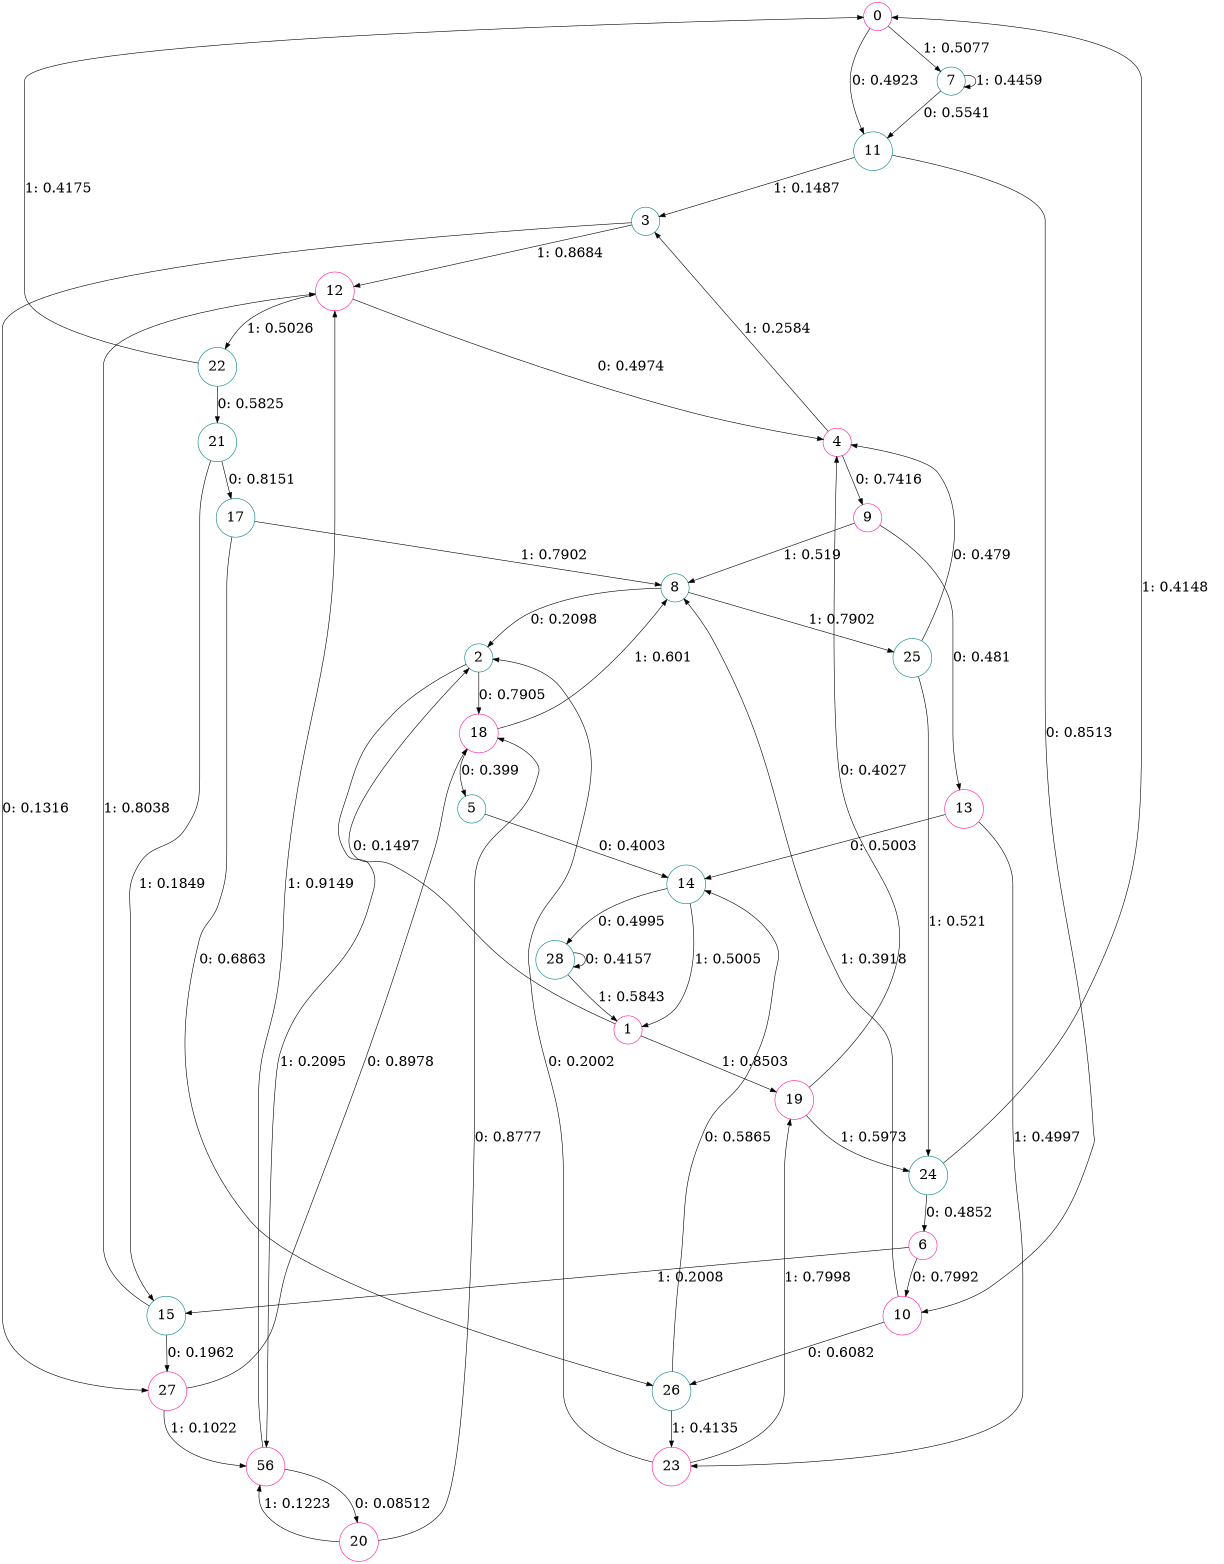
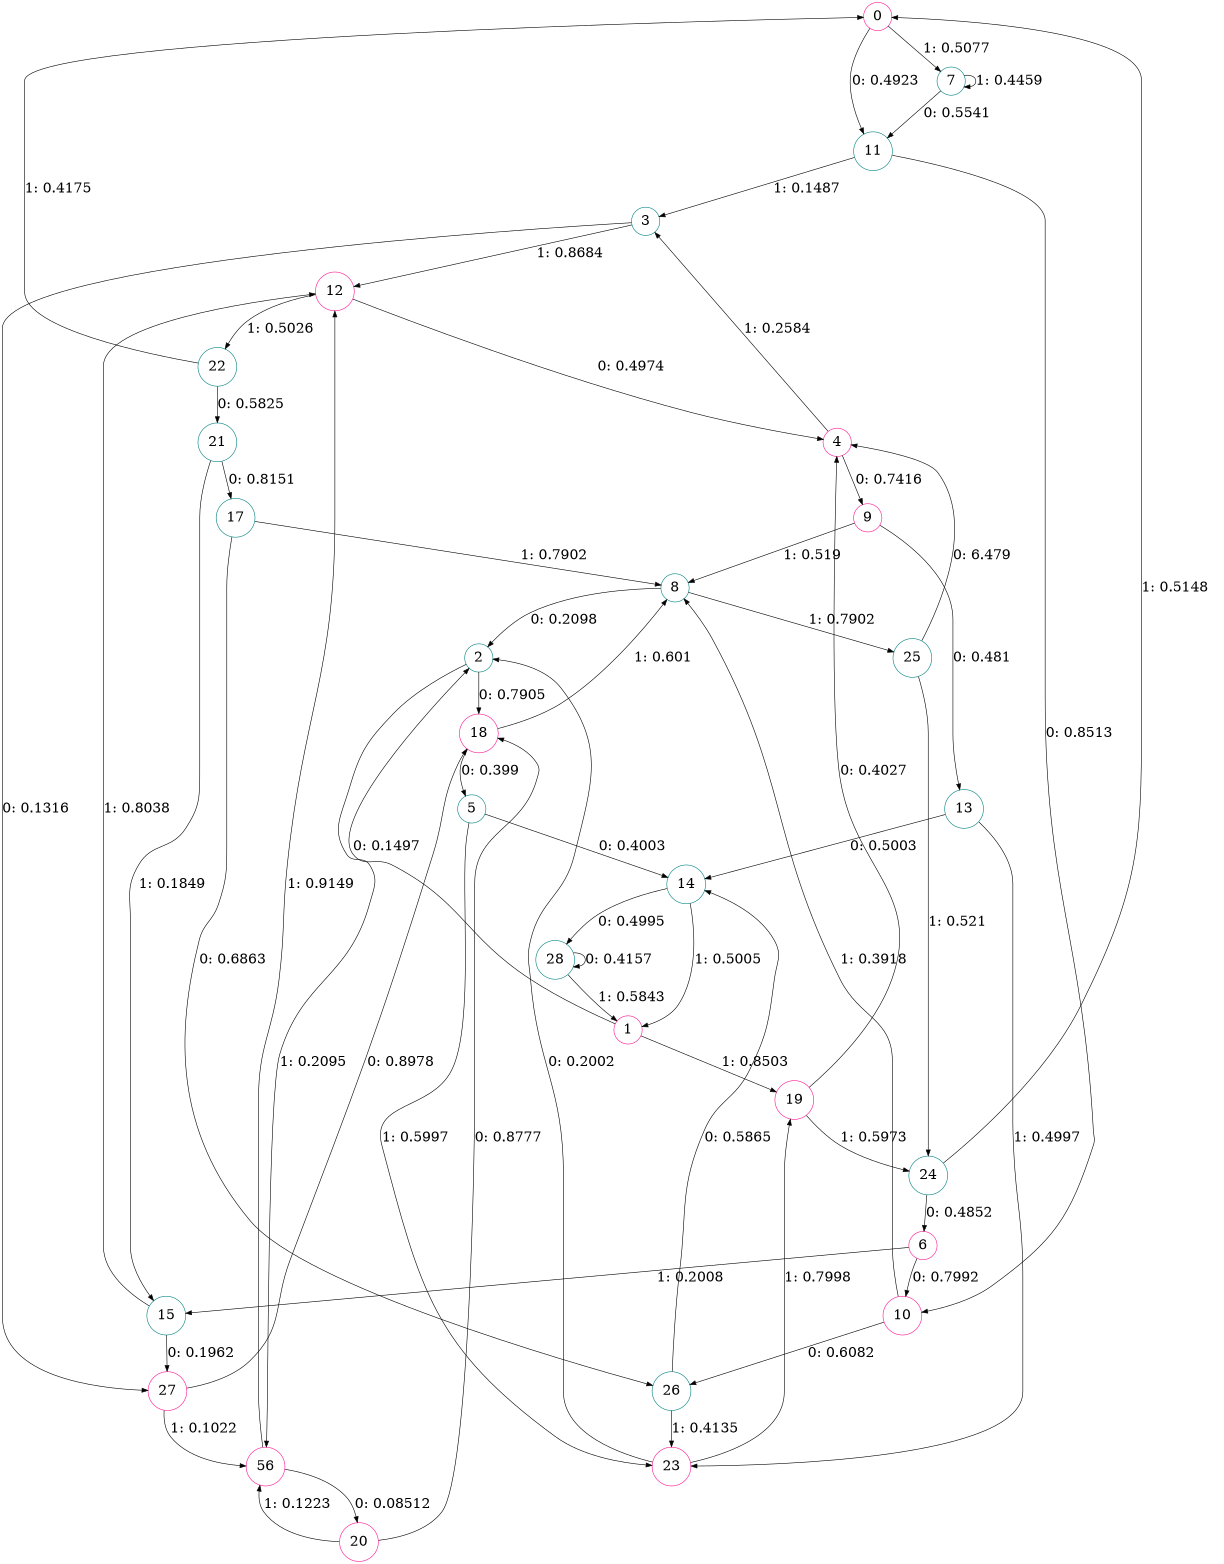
edge "25" -> "4": label "0: 0.479    " -> "0: 6.479    "
edge "24" -> "0": label "1: 0.4148   " -> "1: 0.5148   "
node "13": color deeppink -> teal
edge "5" -> "23": added, label "1: 0.5997"
